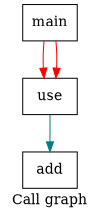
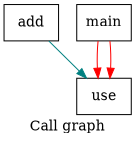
edge "use" -> "add": reversed
